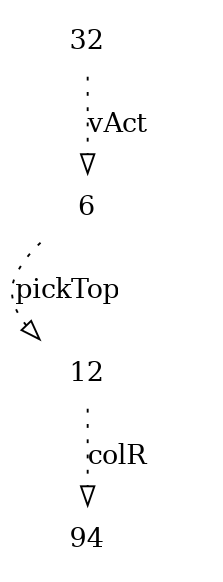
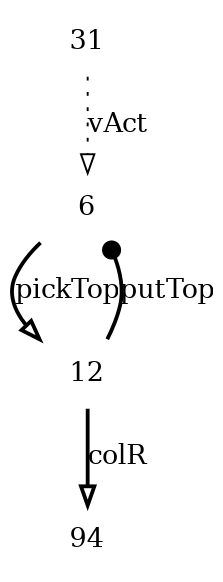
node "32": label "32" -> "31"
edge "6" -> "12": style dotted -> bold
edge "12" -> "6": added, label "putTop"
edge "12" -> "94": style dotted -> bold
